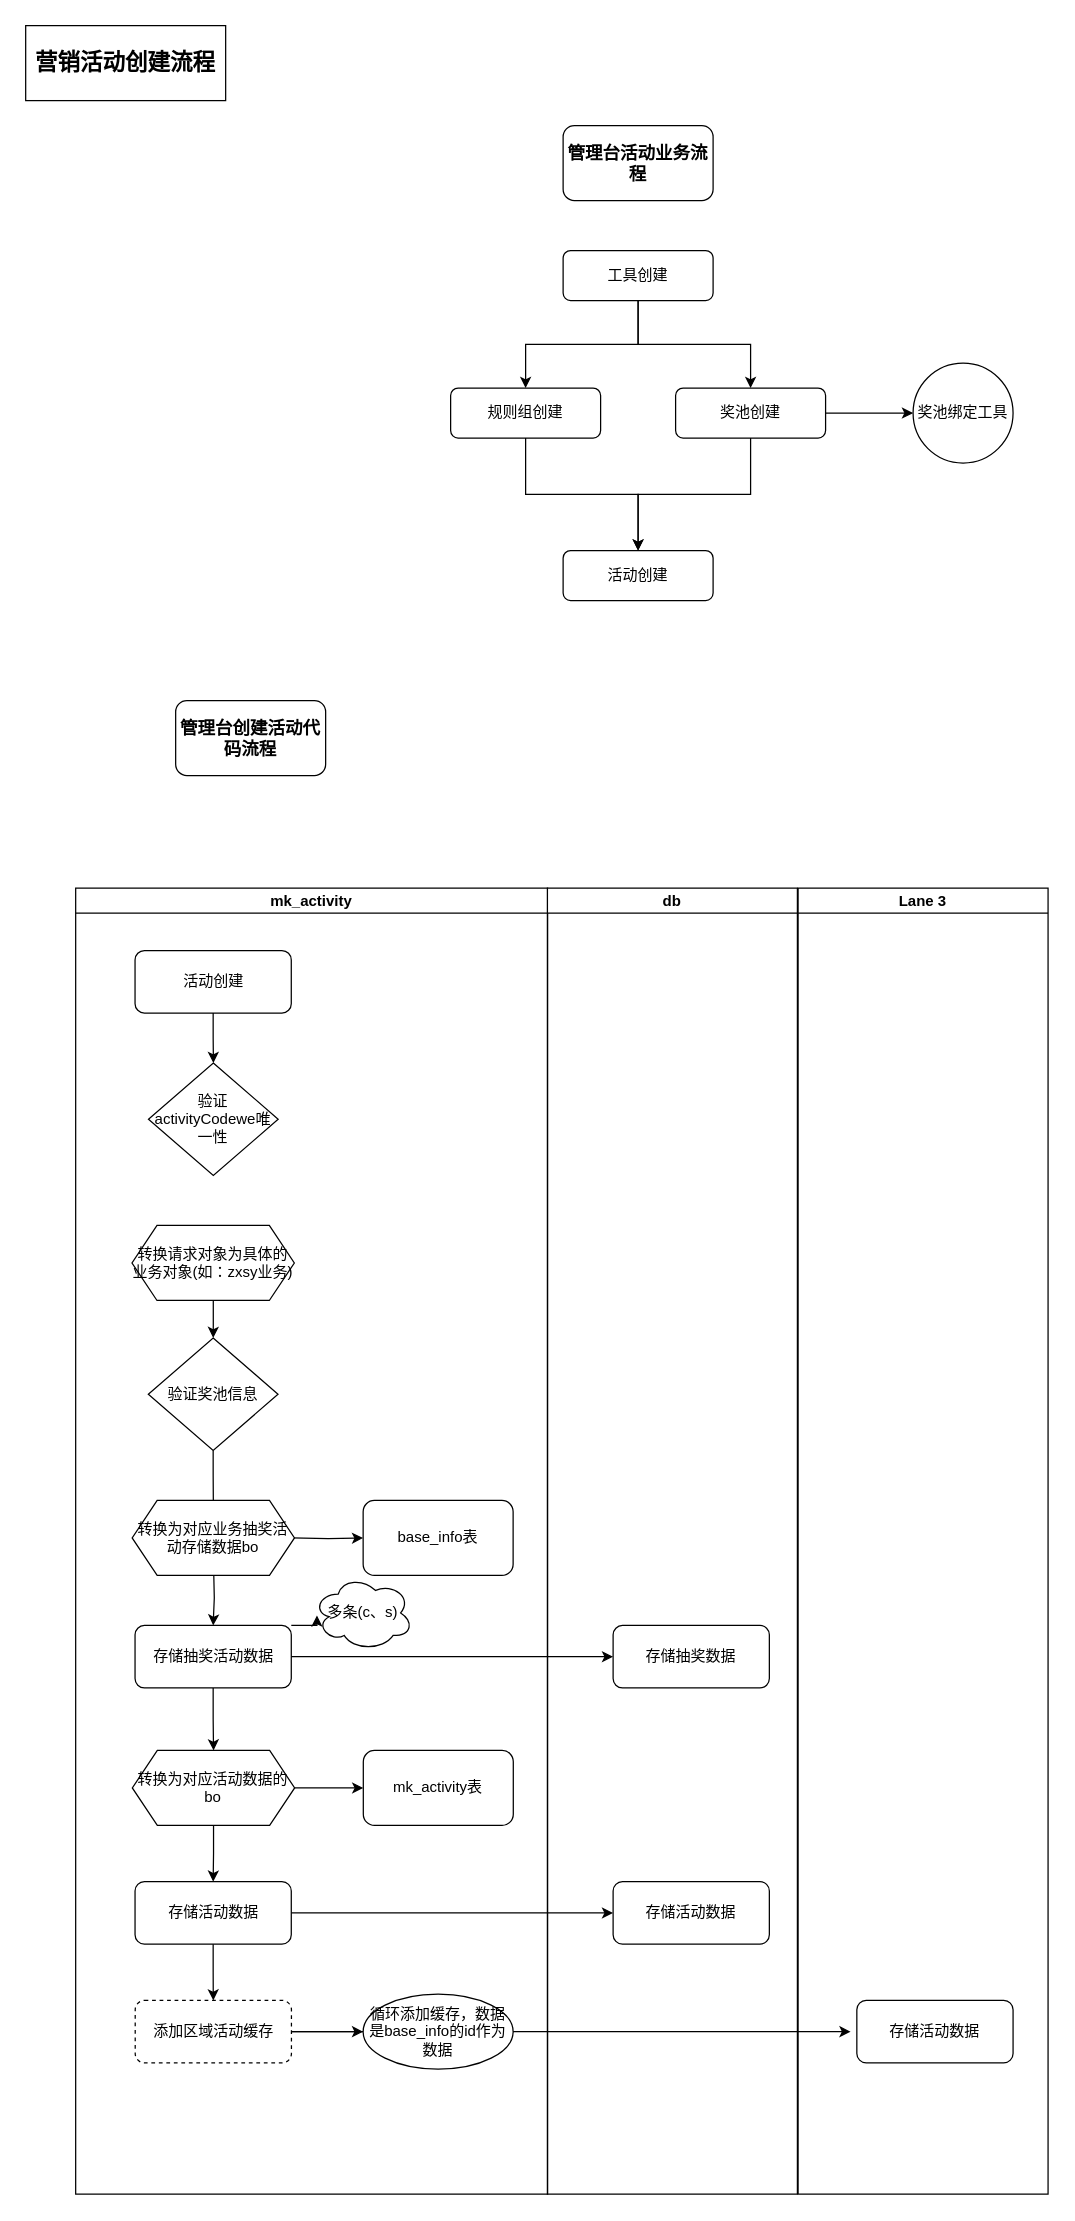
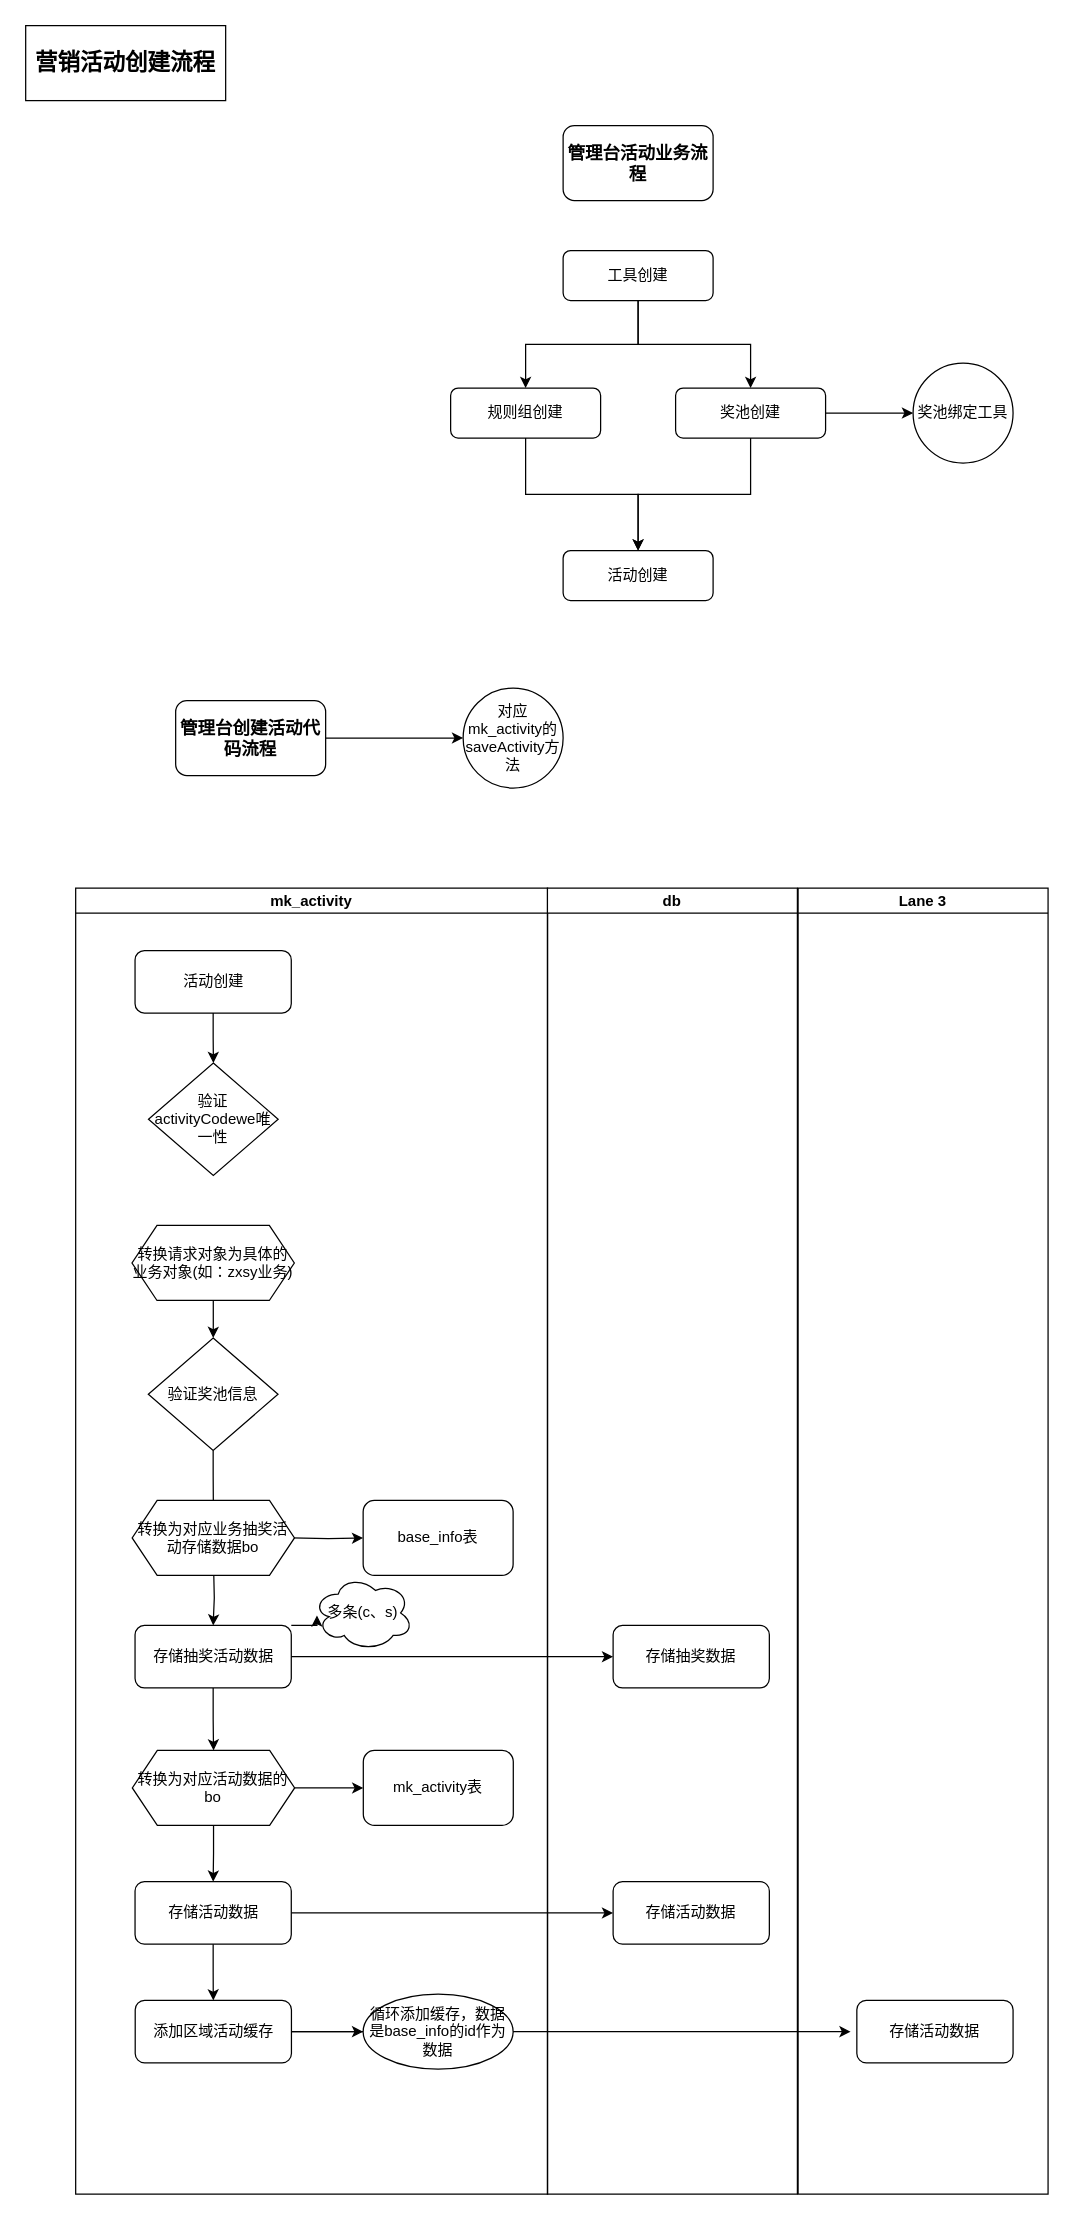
edge "管理台创建活动代码流程" -> "对应mk_activity的saveActivity方法": added
node "对应mk_activity的saveActivity方法": added
node "添加区域活动缓存": style dashed -> solid
